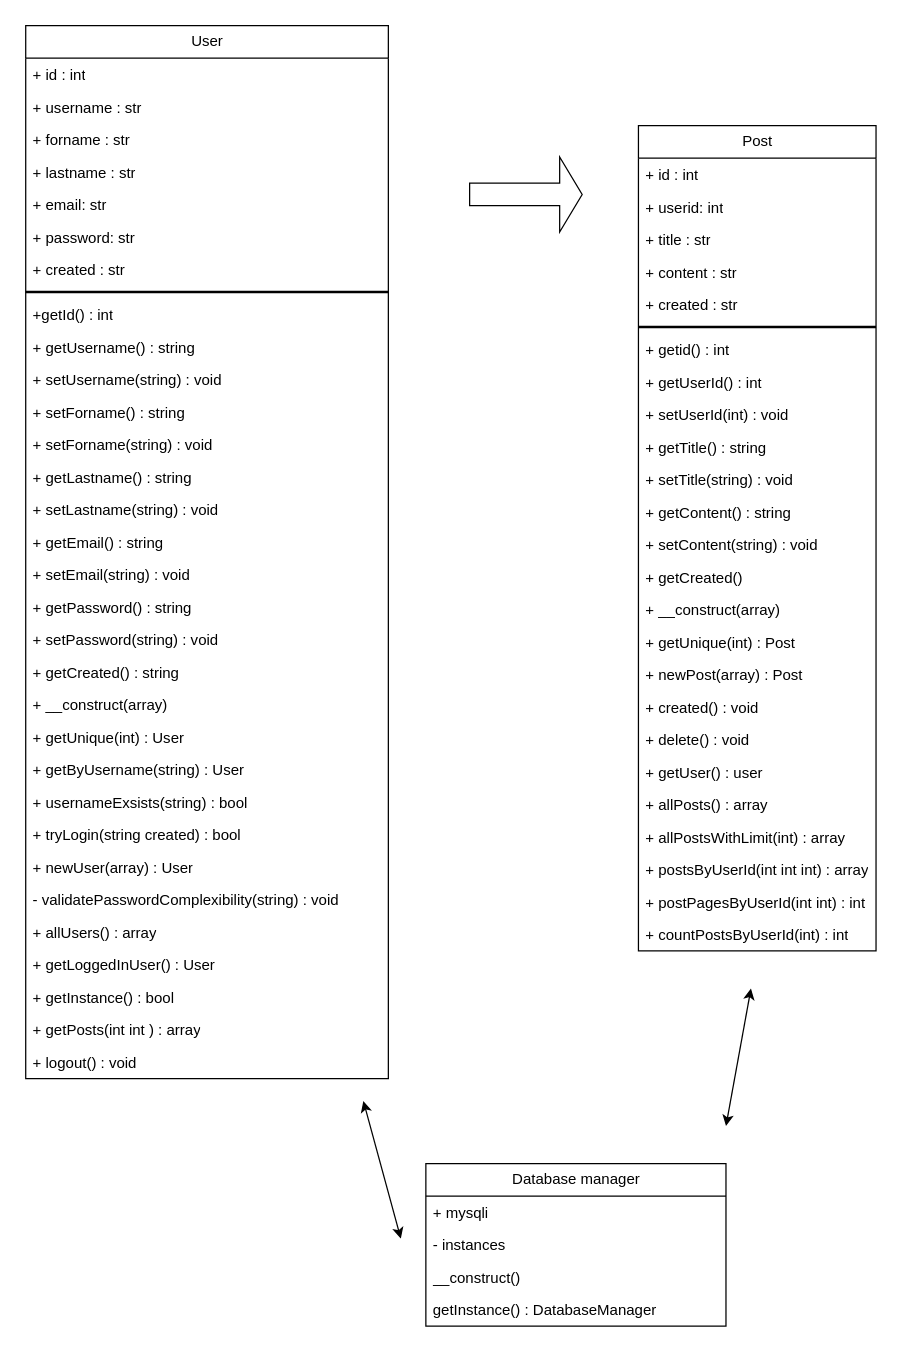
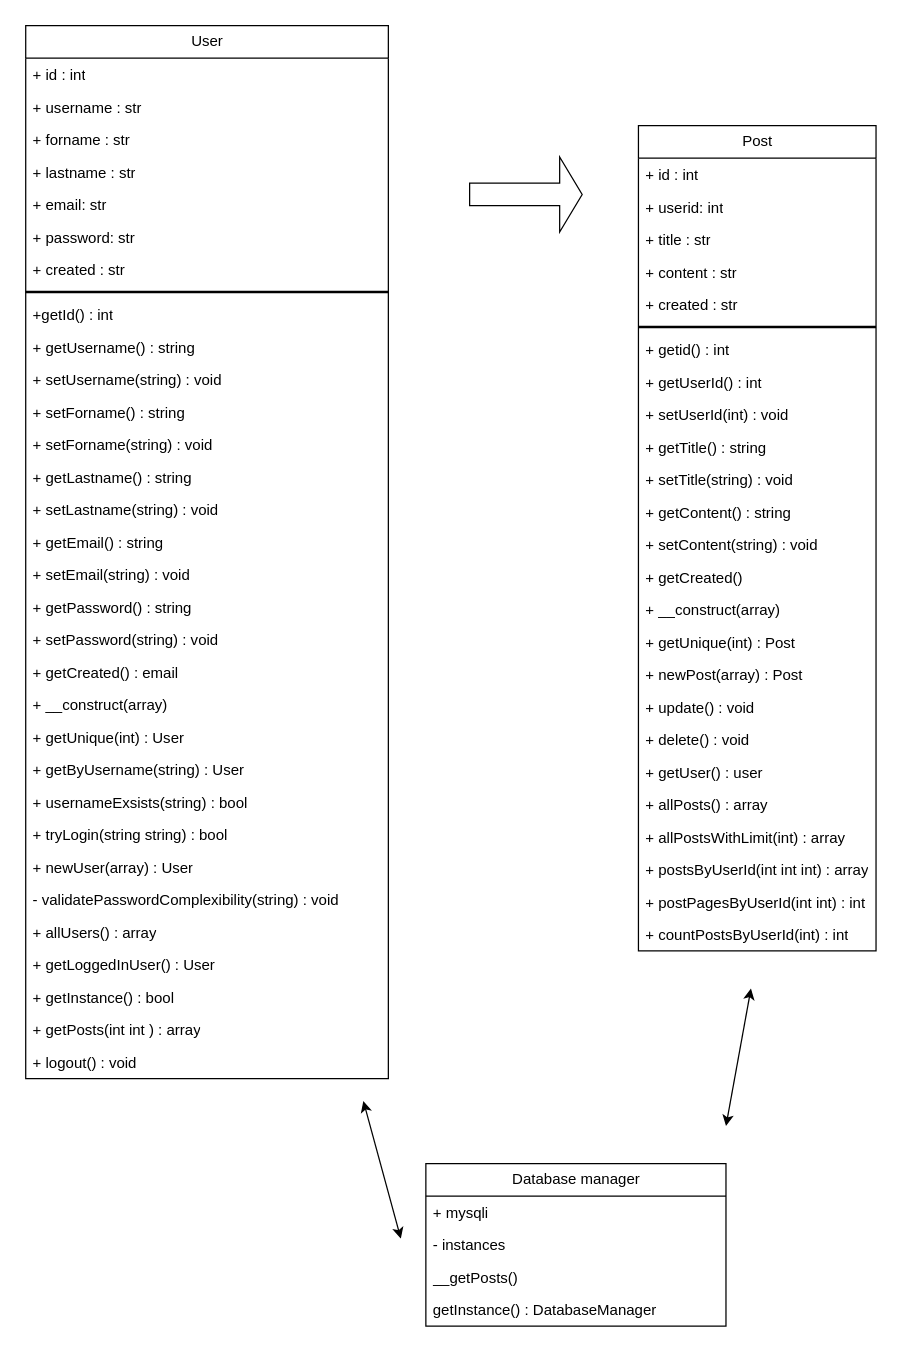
node "+ getCreated() : string": label "+ getCreated() : string" -> "+ getCreated() : email"
node "+ created() : void": label "+ created() : void" -> "+ update() : void"
node "+ tryLogin(string created) : bool": label "+ tryLogin(string created) : bool" -> "+ tryLogin(string string) : bool"
node "__construct()": label "__construct()" -> "__getPosts()"
